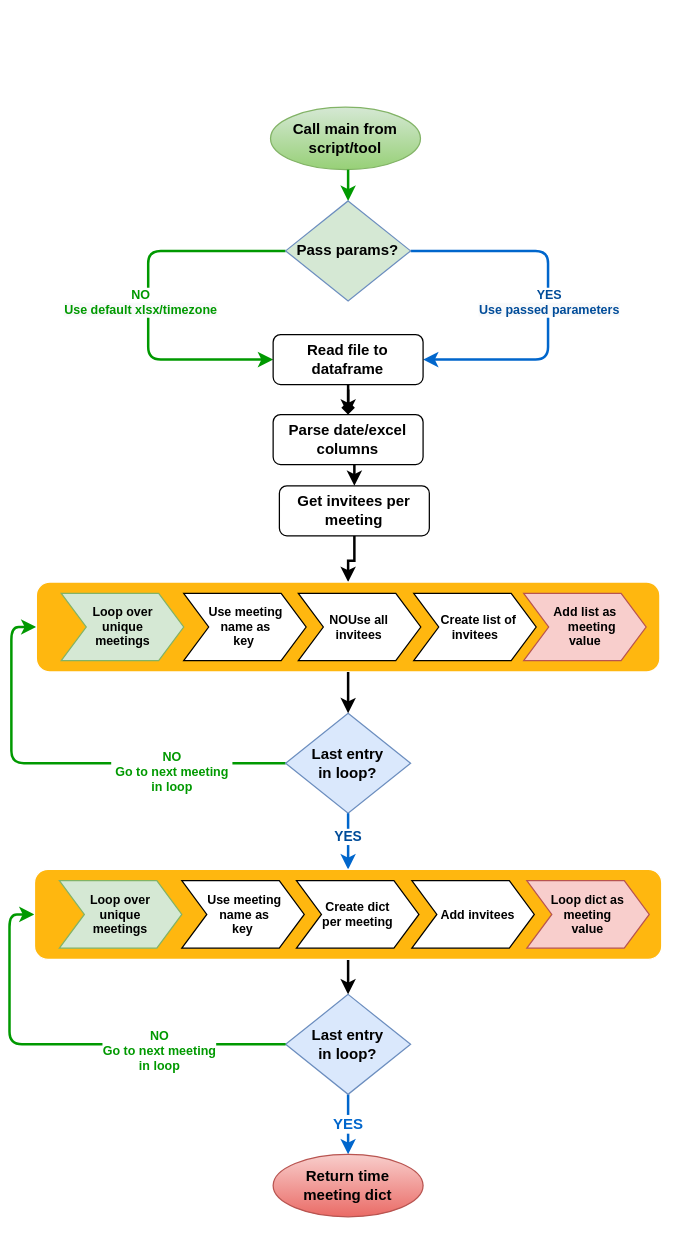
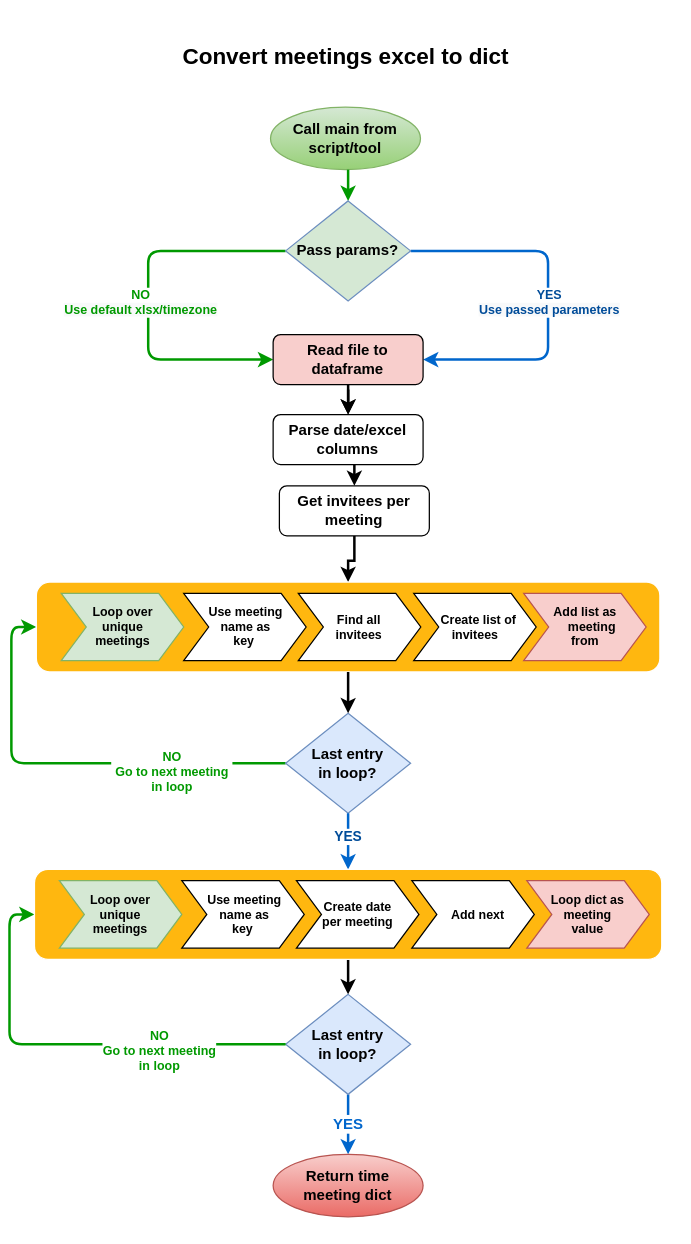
node "Convert meetings excel to dict": added
node "Read file to dataframe": fillcolor #ffffff -> #f8cecc
edge "Read file to dataframe" -> "Parse date/excel columns": arrowhead diamond -> classic
node "NOUse all invitees": label "NOUse all invitees" -> "Find all invitees"
node "Add list as meeting value": label "Add list as meeting value" -> "Add list as meeting from"
node "Create dict per meeting": label "Create dict per meeting" -> "Create date per meeting"
node "Add invitees": label "Add invitees" -> "Add next"
